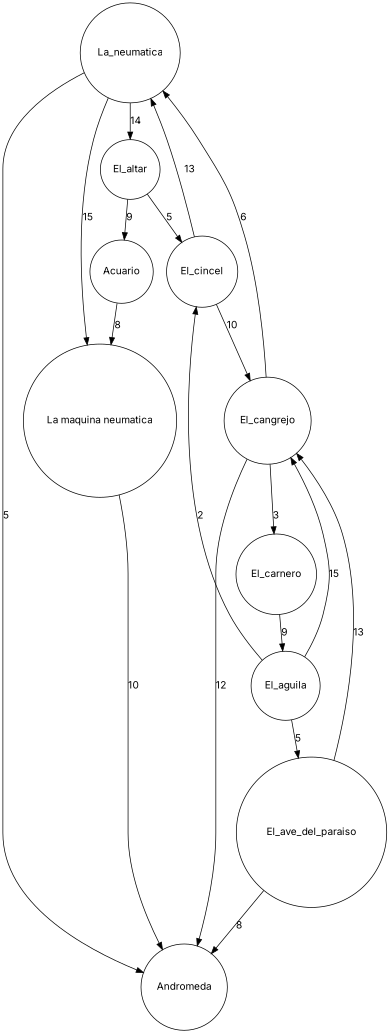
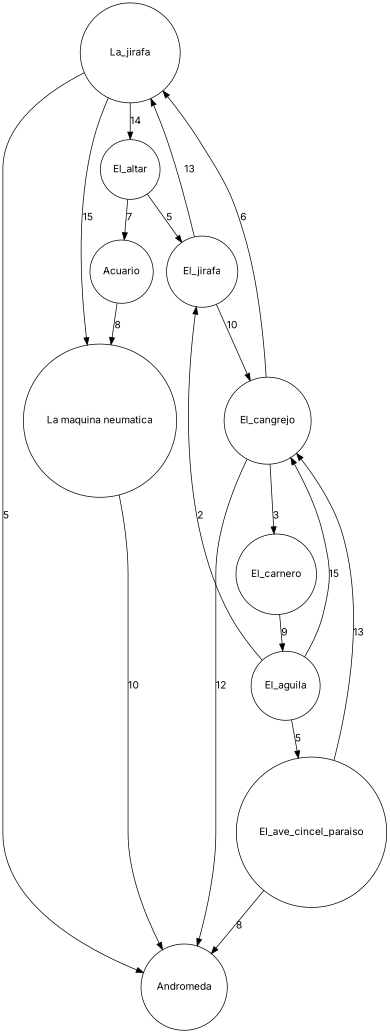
node "La_neumatica": label "La_neumatica" -> "La_jirafa"
edge "El_altar" -> "Acuario": label "9" -> "7"
node "El_cincel": label "El_cincel" -> "El_jirafa"
node "El_ave_del_paraiso": label "El_ave_del_paraiso" -> "El_ave_cincel_paraiso"
